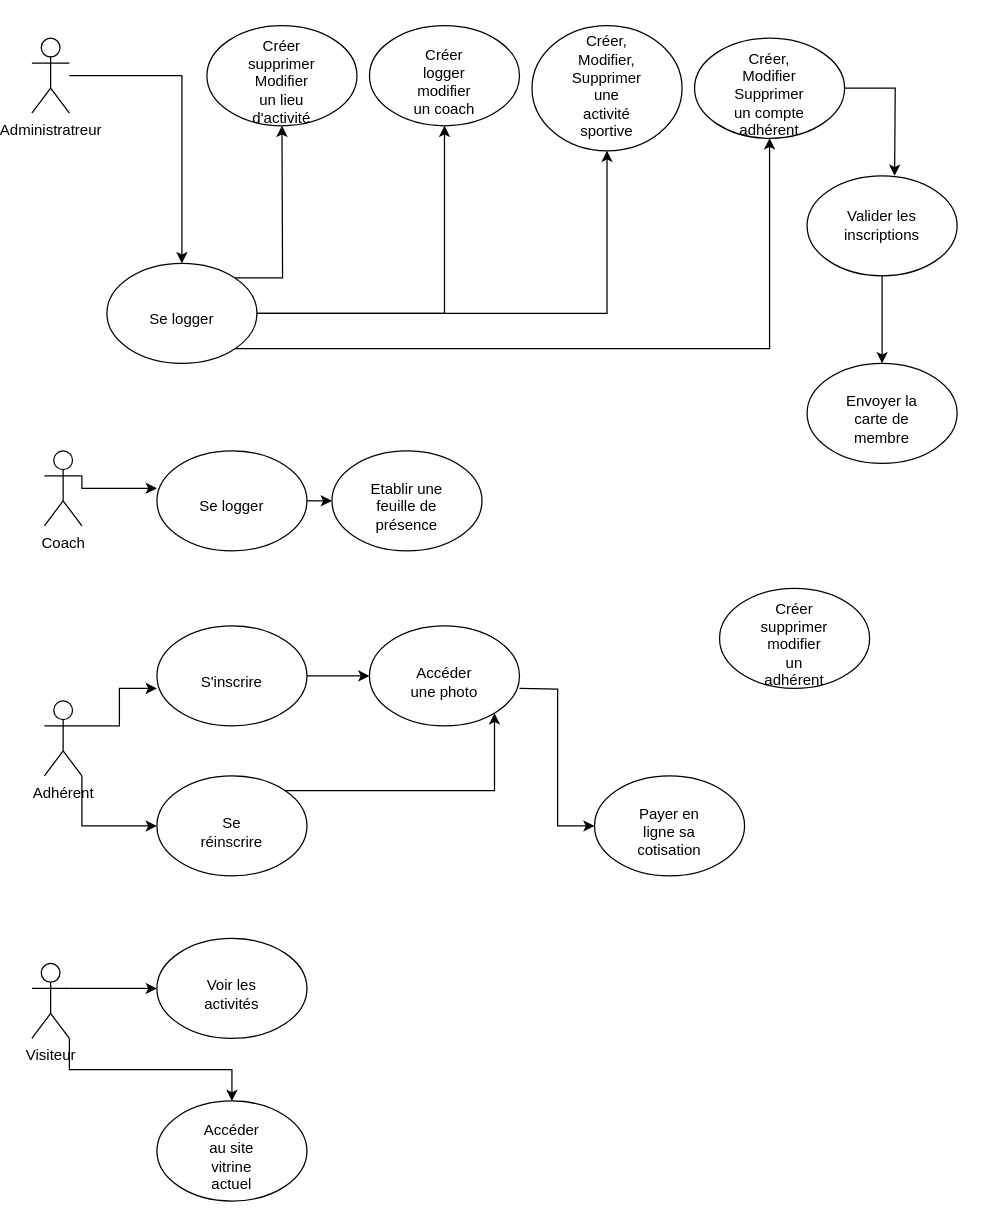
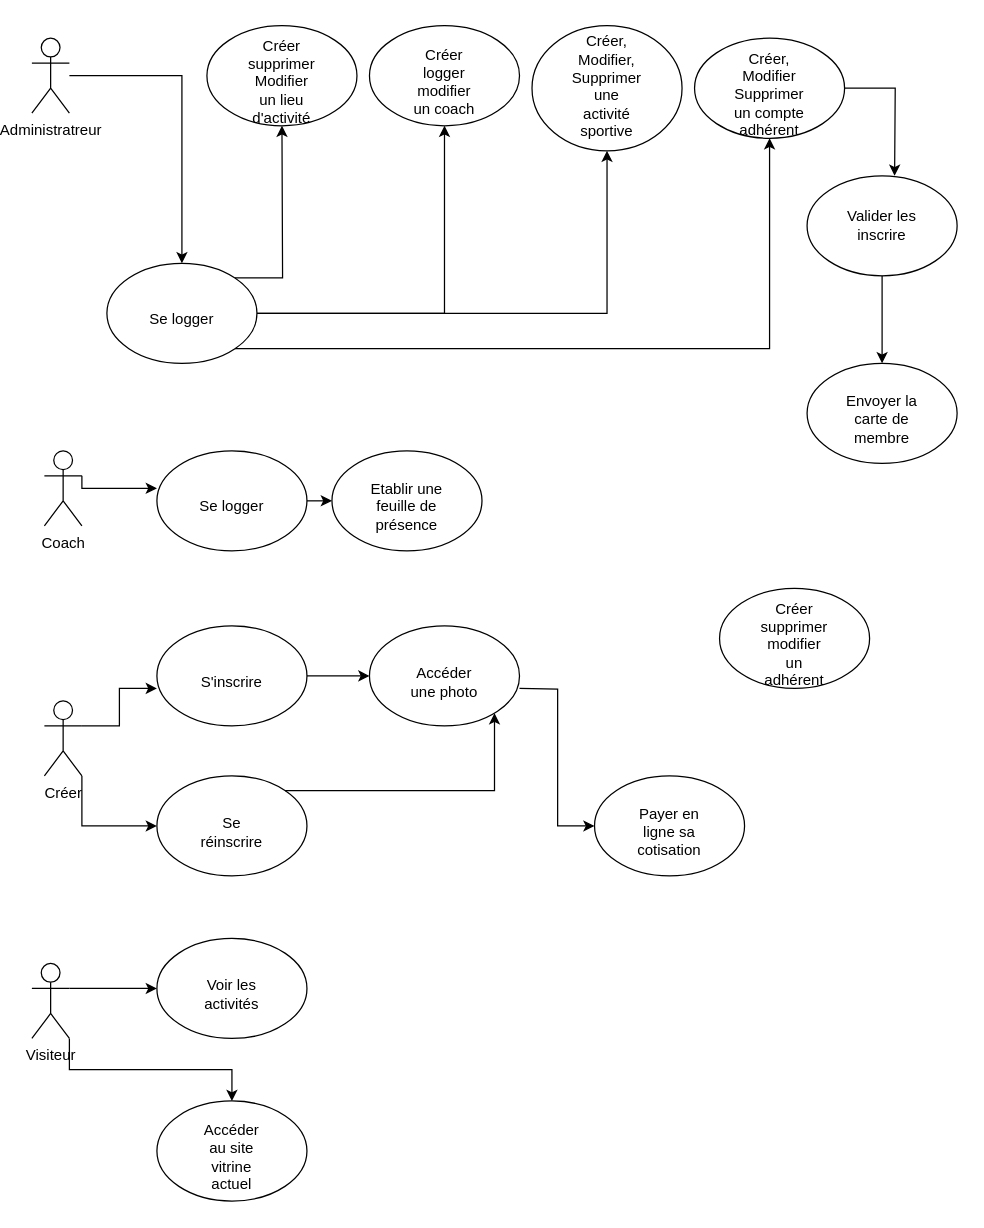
node "Valider les inscriptions": label "Valider les inscriptions" -> "Valider les inscrire"
node "Adhérent": label "Adhérent" -> "Créer"
